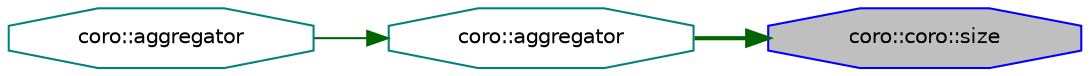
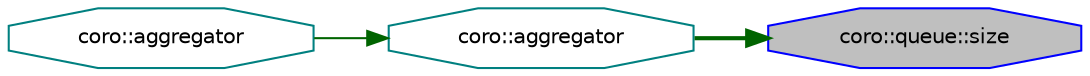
node "coro::coro::size": label "coro::coro::size" -> "coro::queue::size"
